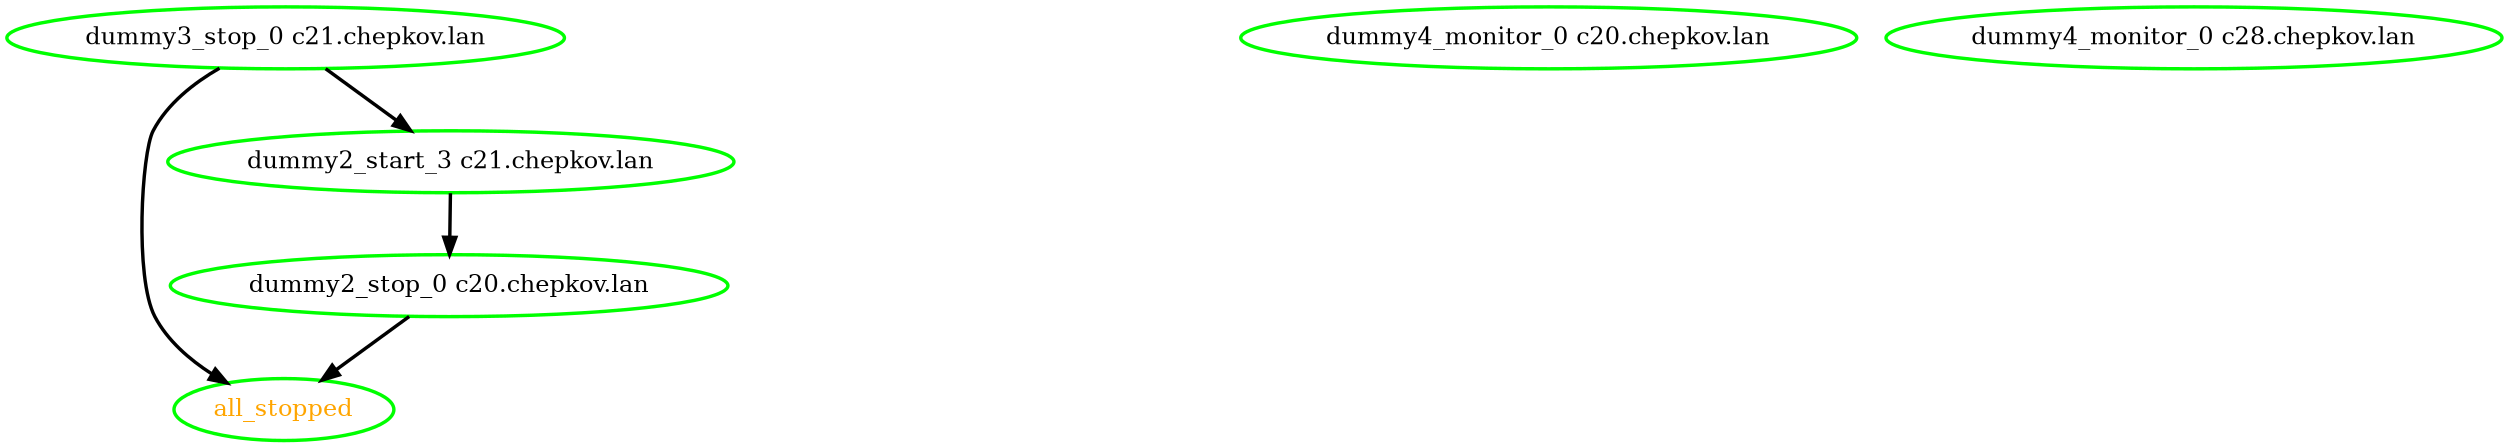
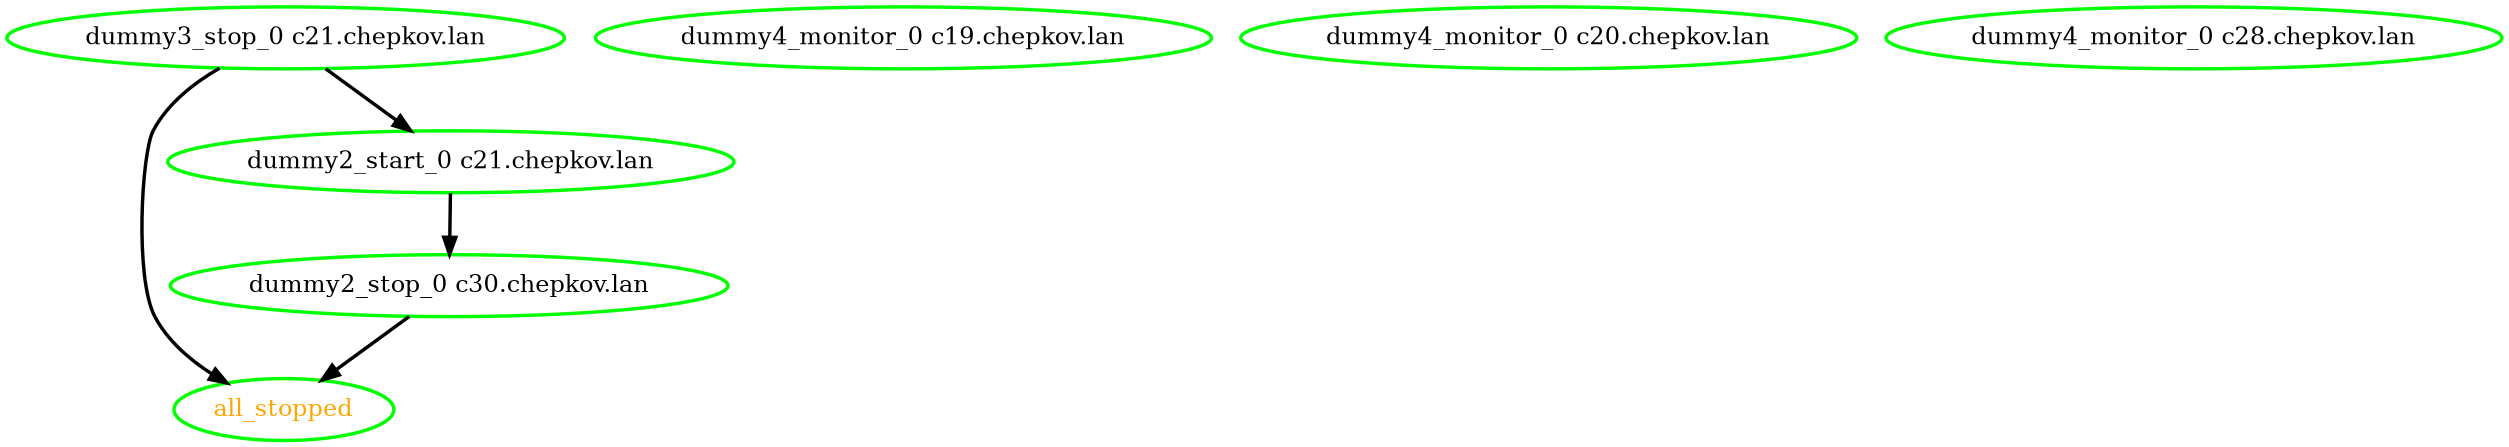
node "dummy4_monitor_0 c19.chepkov.lan": added
node "dummy2_start_3 c21.chepkov.lan": label "dummy2_start_3 c21.chepkov.lan" -> "dummy2_start_0 c21.chepkov.lan"
node "dummy2_stop_0 c20.chepkov.lan": label "dummy2_stop_0 c20.chepkov.lan" -> "dummy2_stop_0 c30.chepkov.lan"
